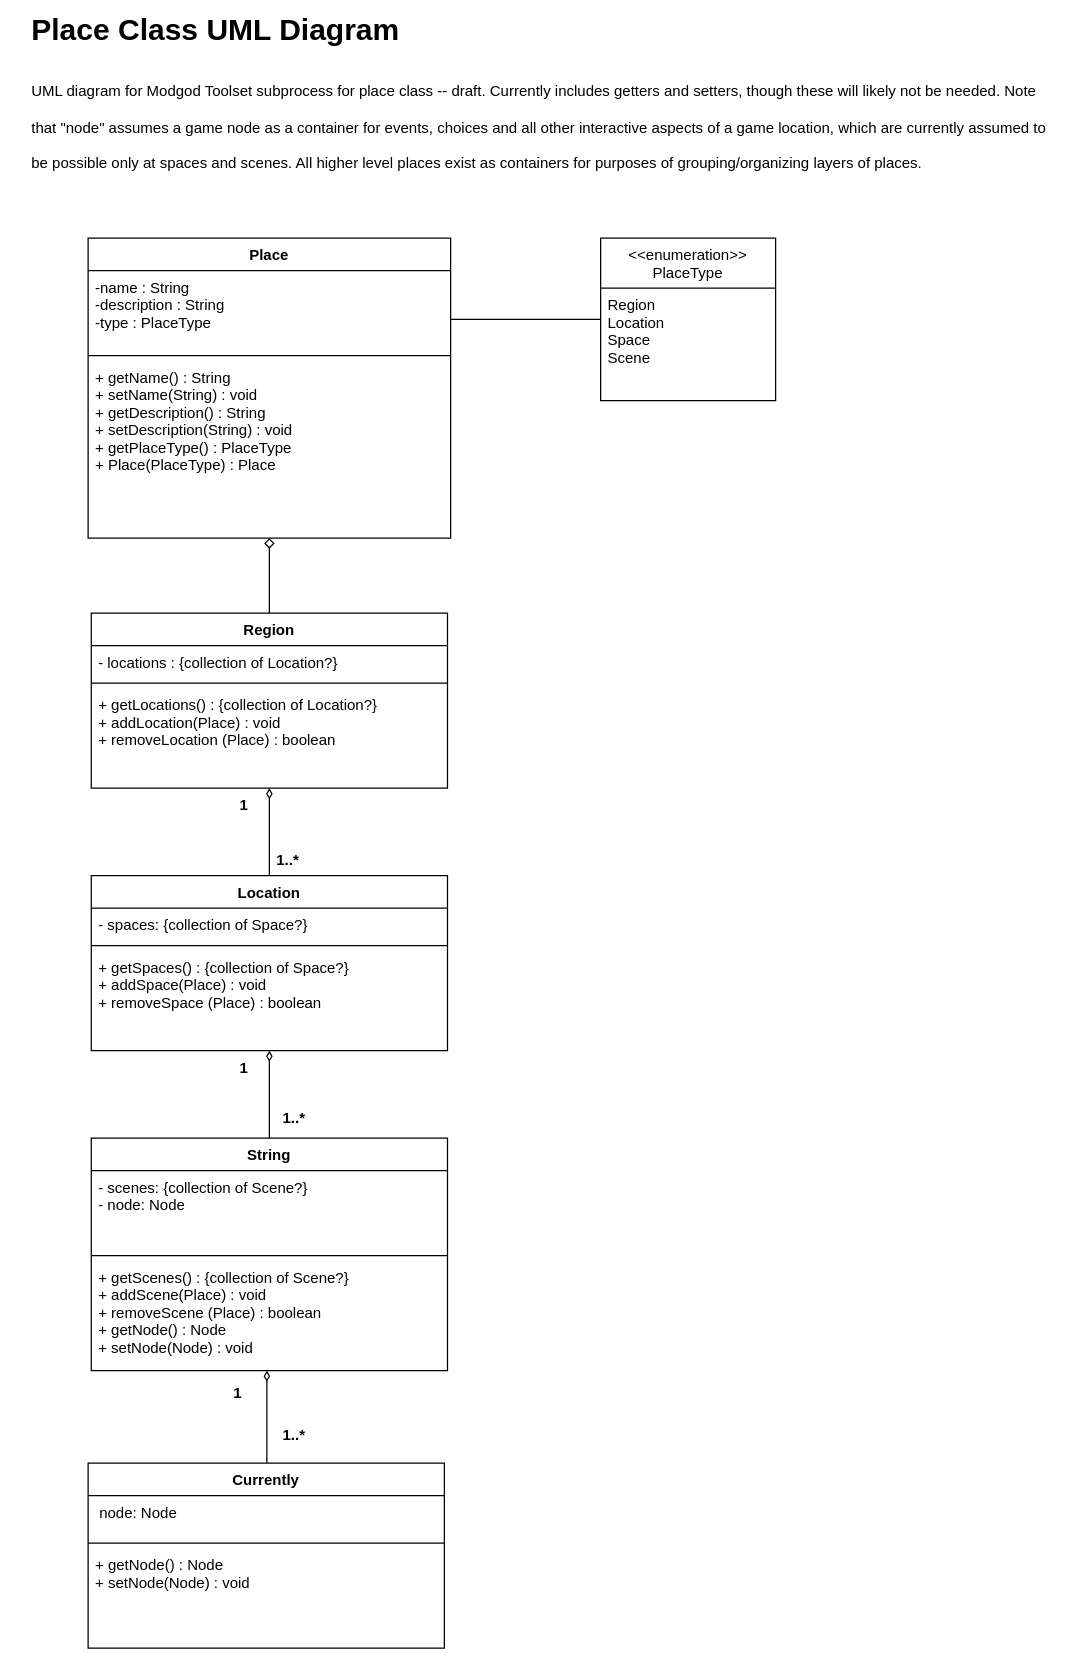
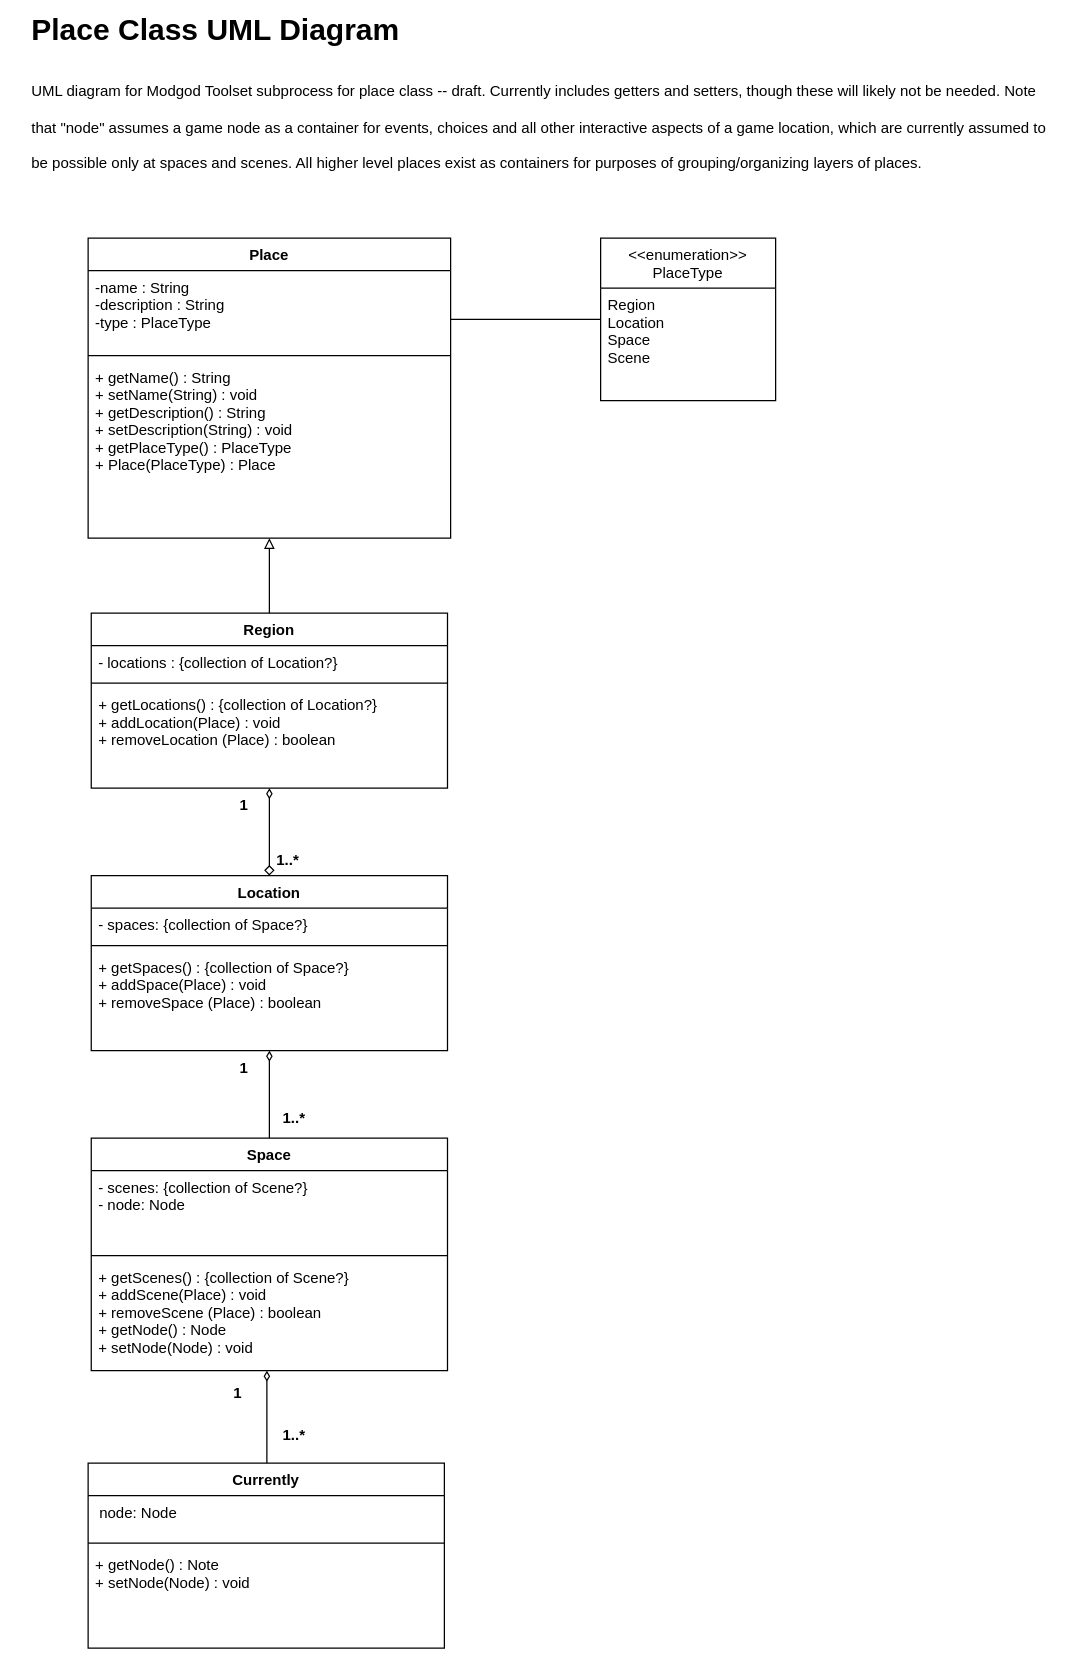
edge "Region" -> "Place": arrowhead diamond -> block
edge "Location" -> "Region": arrowhead none -> diamond
node "String": label "String" -> "Space"
node "+ getNode() : Node + setNode(Node) : void": label "+ getNode() : Node + setNode(Node) : void" -> "+ getNode() : Note + setNode(Node) : void"
